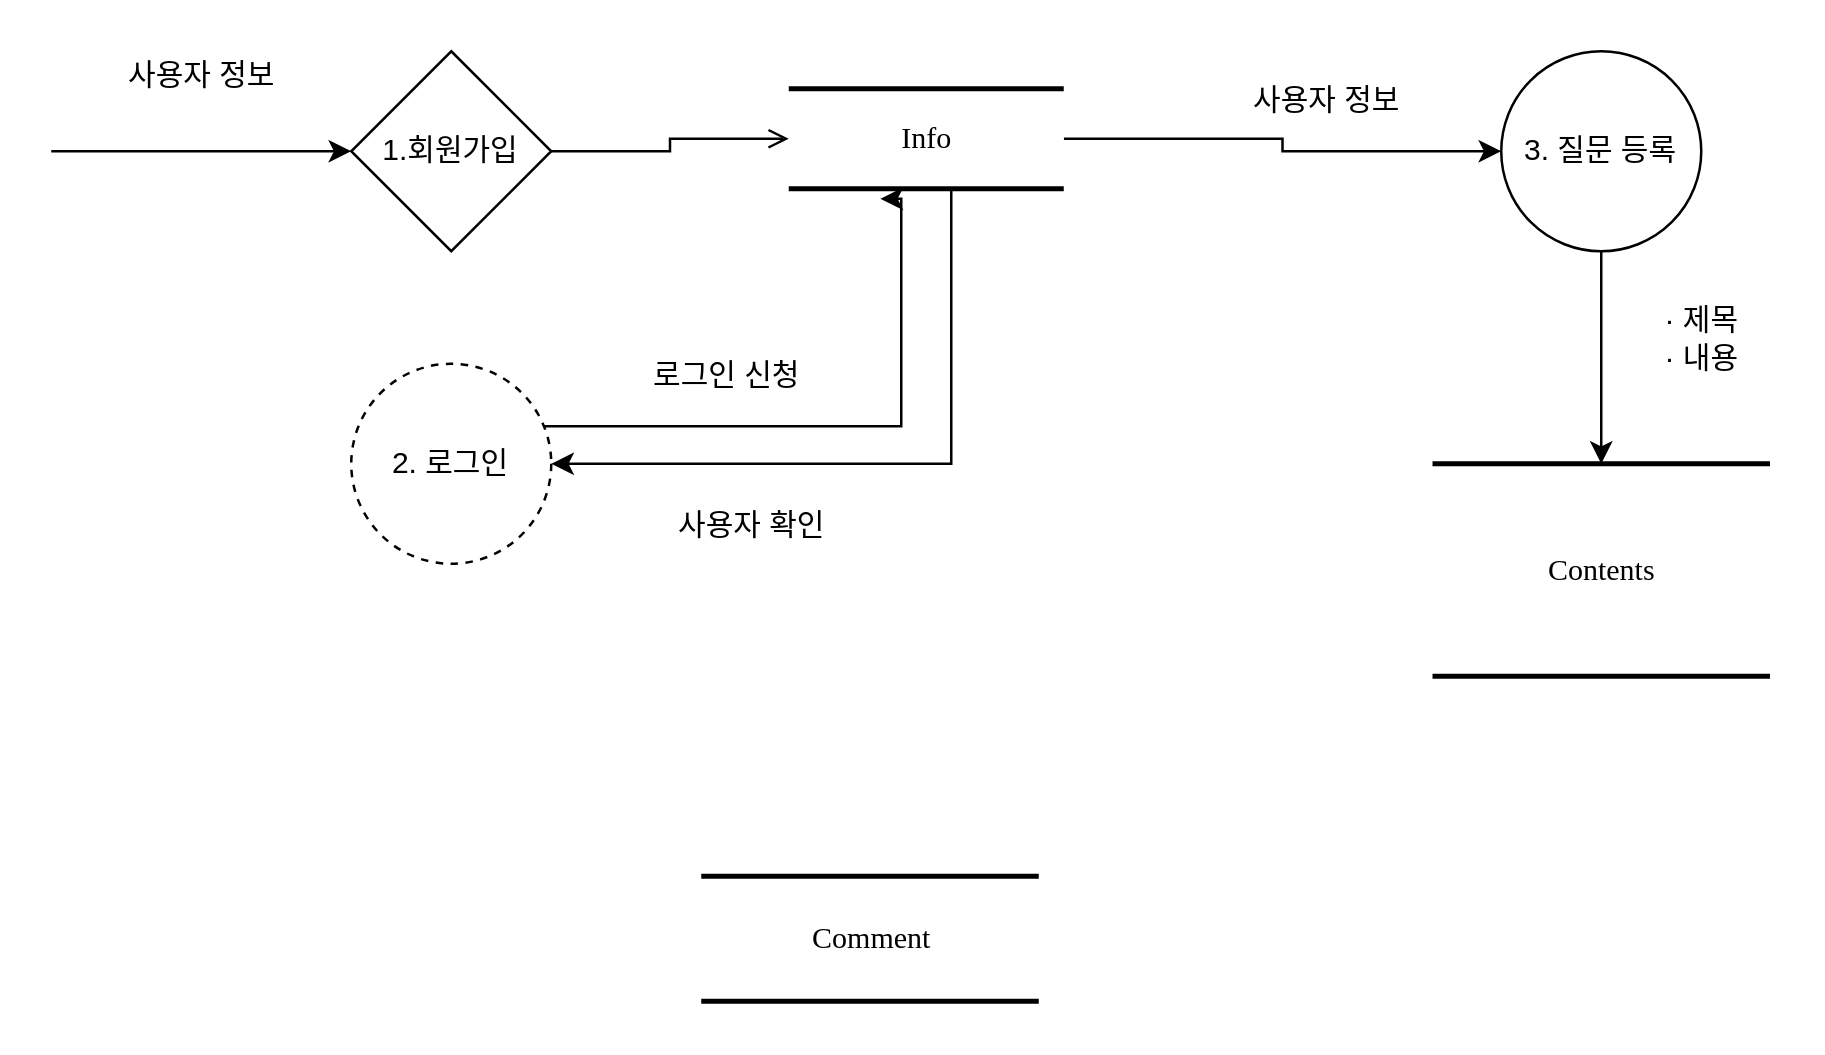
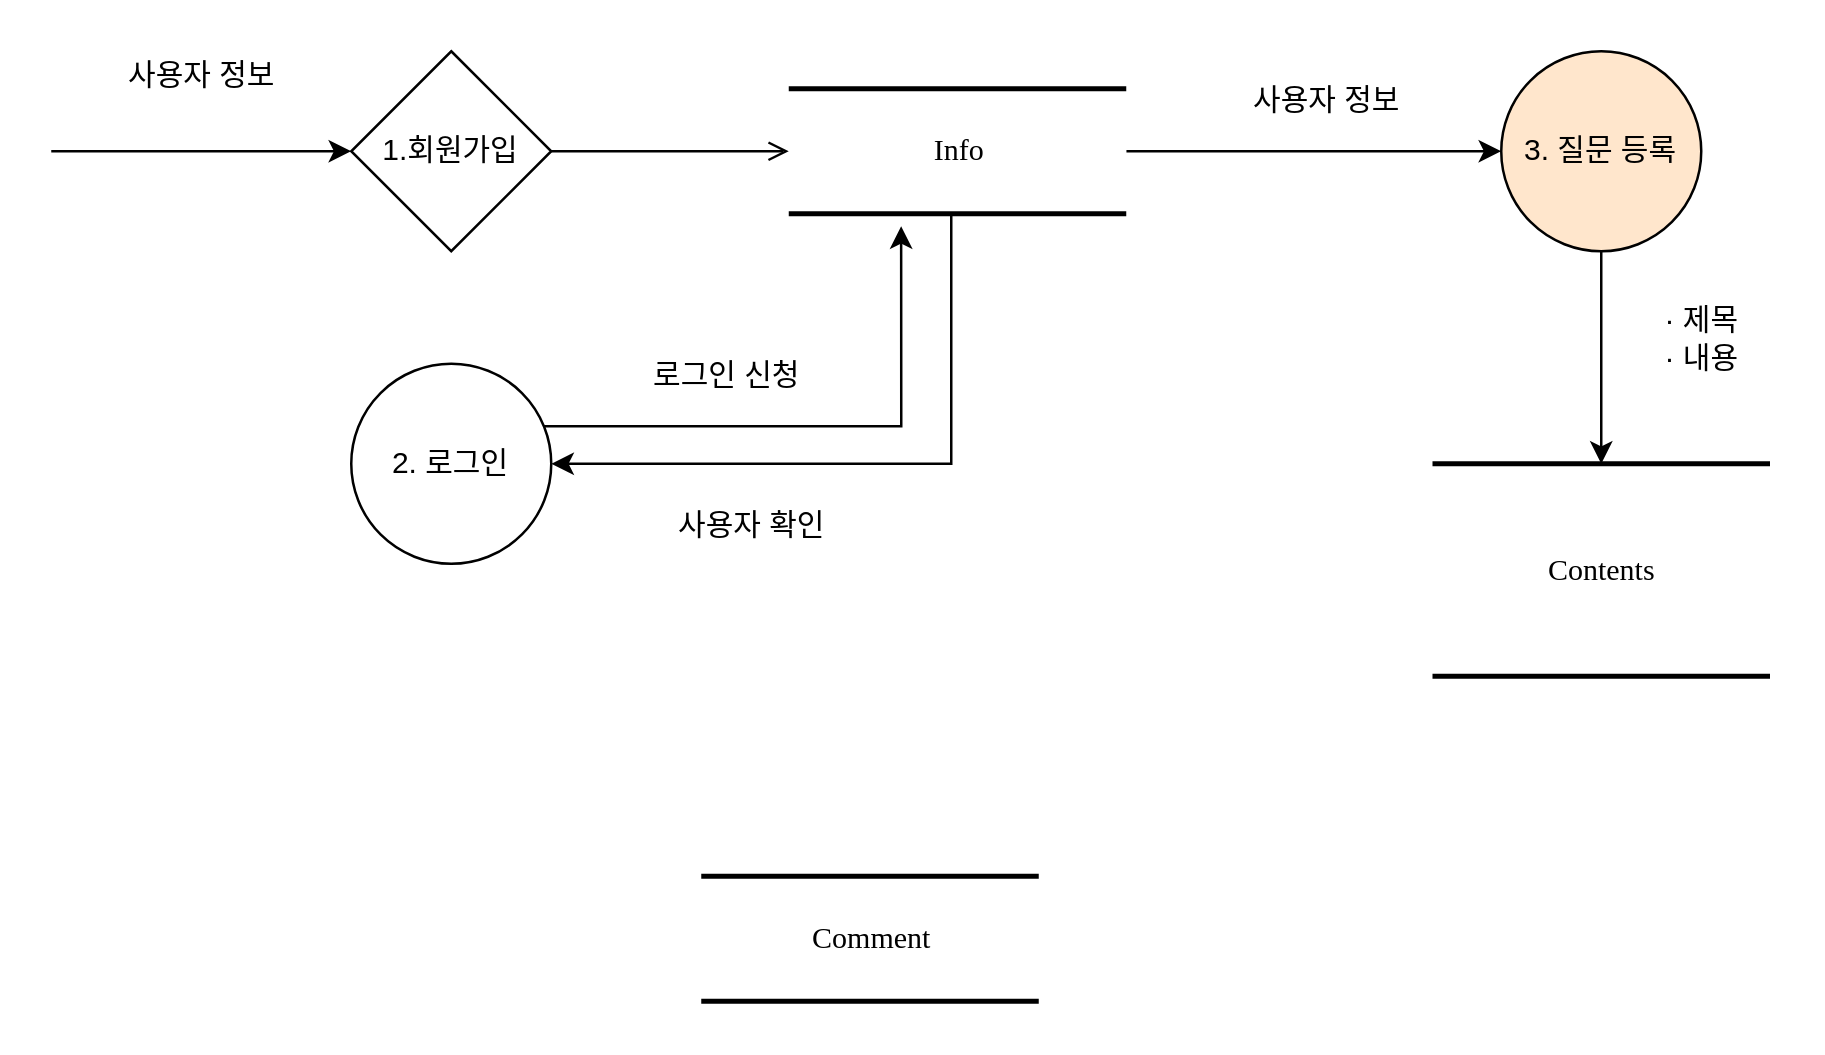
node "Info": size 275x100 -> 338x125
node "3. 질문 등록": fillcolor #ffffff -> #ffe6cc
node "2. 로그인": style dashed -> solid
